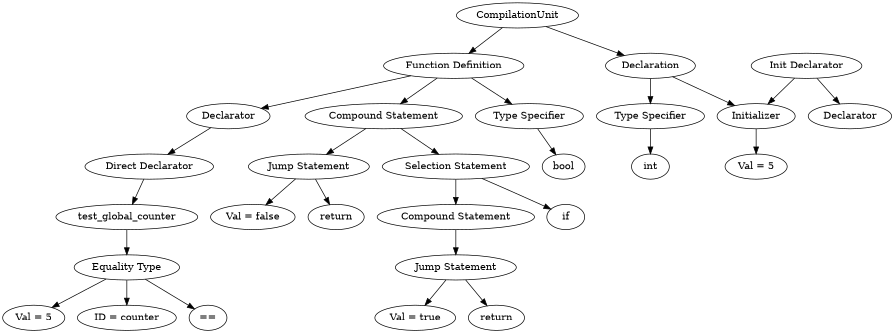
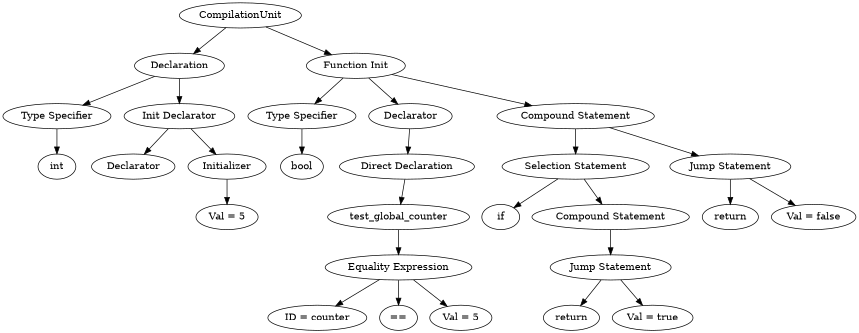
node "Function Definition": label "Function Definition" -> "Function Init"
edge "Declaration" -> "Initializer": now "Declaration" -> "Init Declarator"
node "Direct Declarator": label "Direct Declarator" -> "Direct Declaration"
node "Equality Type": label "Equality Type" -> "Equality Expression"
